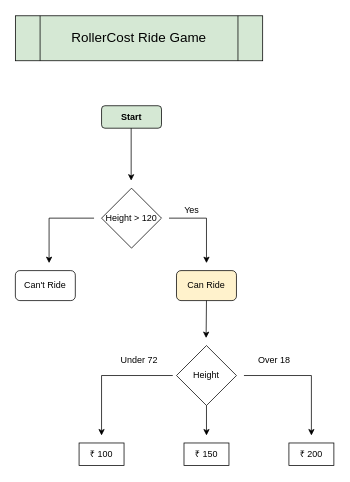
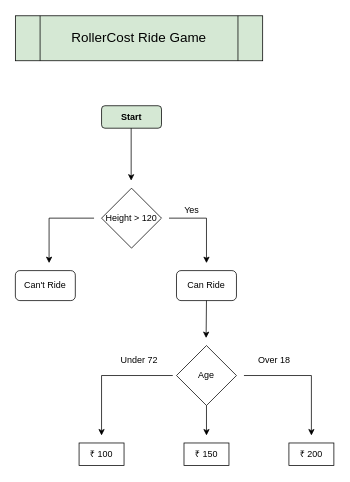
node "Can Ride": fillcolor #fff2cc -> #ffffff
node "Height": label "Height" -> "Age"
